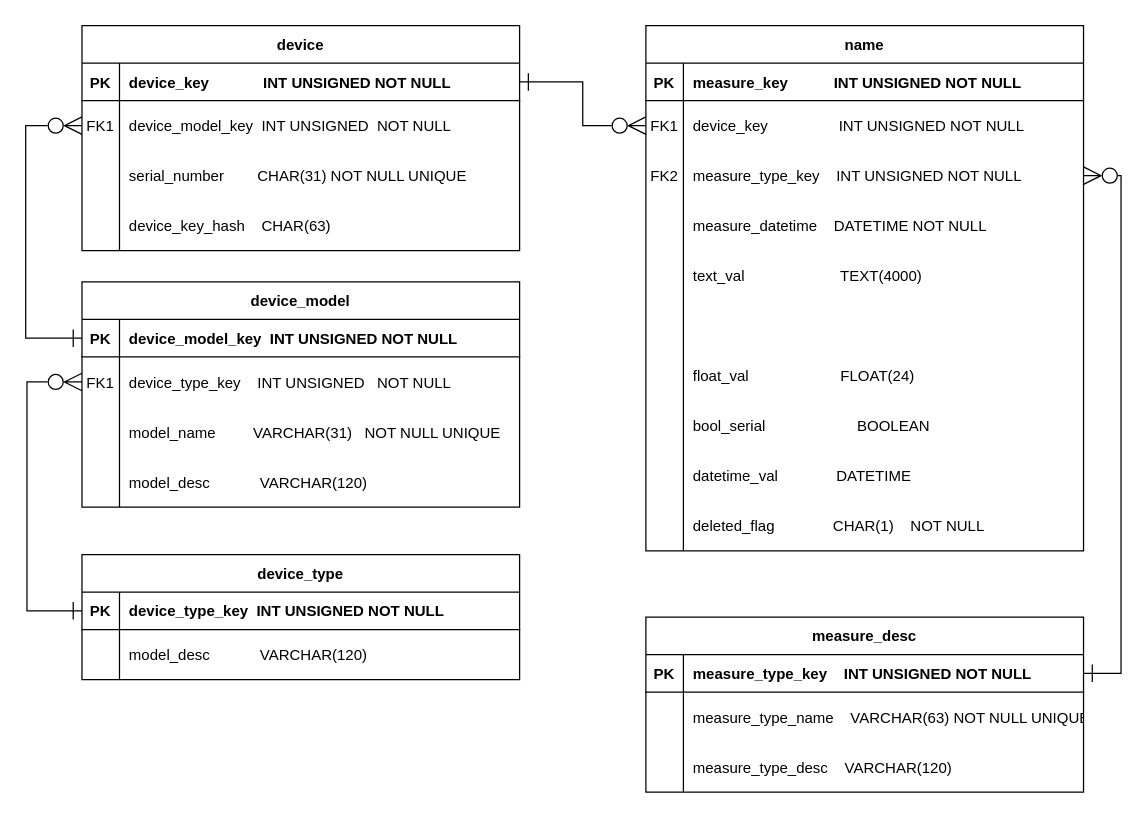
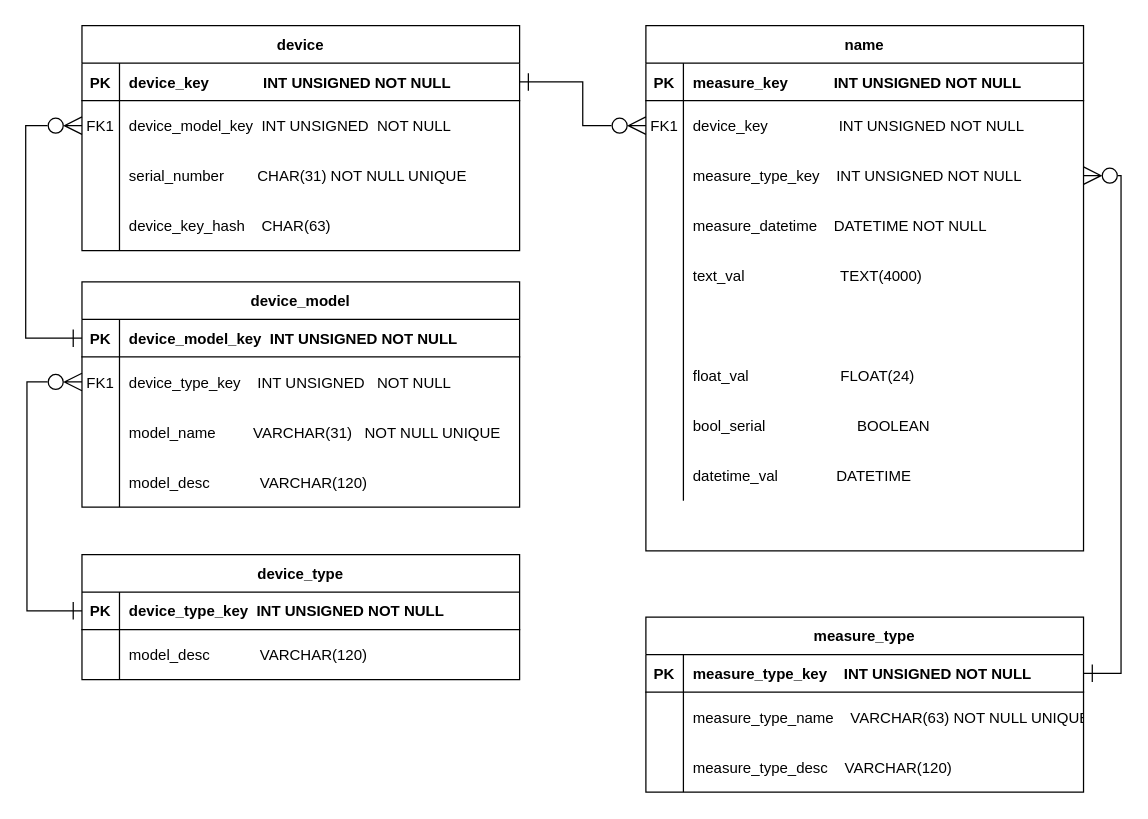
node "FK2": removed
node "deleted_flag CHAR(1) NOT NULL": removed
node "measure_desc": label "measure_desc" -> "measure_type"
